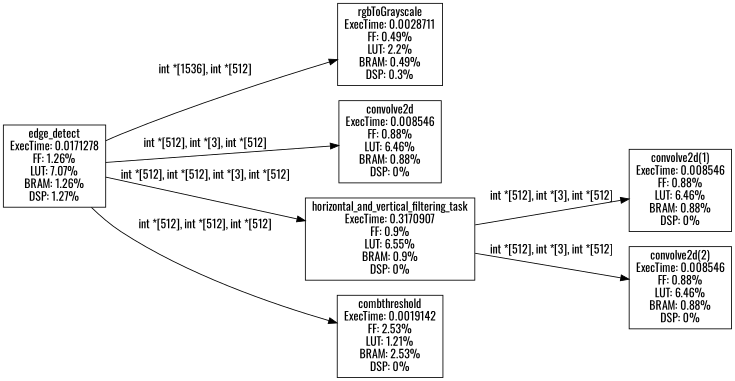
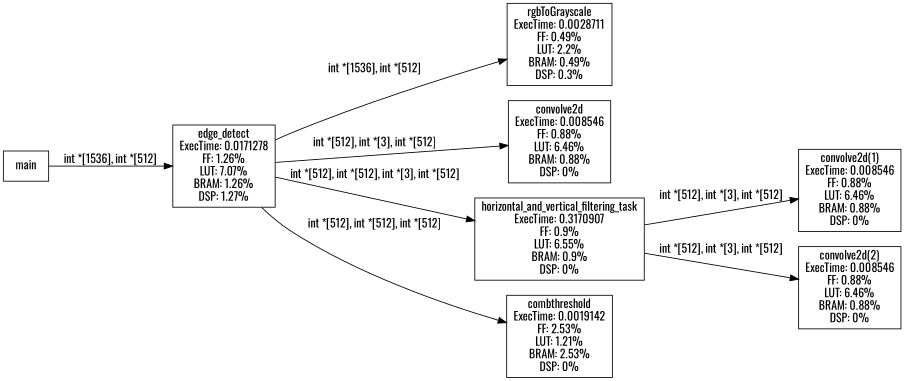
node "main": added
